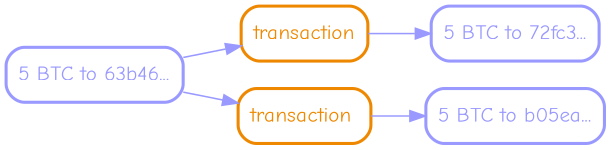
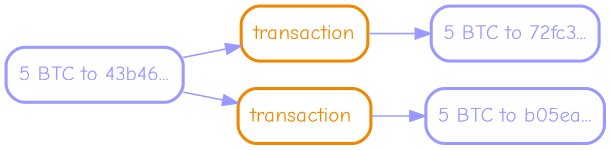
node "5 BTC to 63b46...": label "5 BTC to 63b46..." -> "5 BTC to 43b46..."
